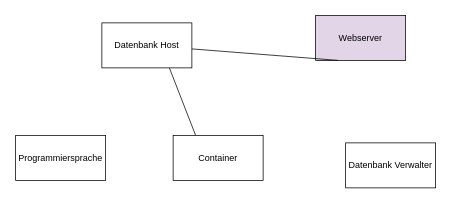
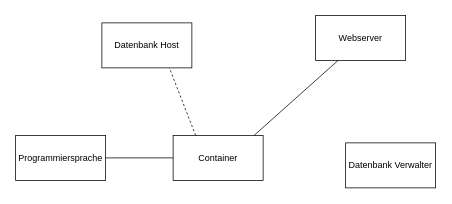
node "Webserver": fillcolor #e1d5e7 -> #ffffff
edge "Webserver" -- "Datenbank Host": now "Webserver" -- "Container"
edge "Datenbank Host" -- "Container": style solid -> dashed
edge "Programmiersprache" -- "Container": added
